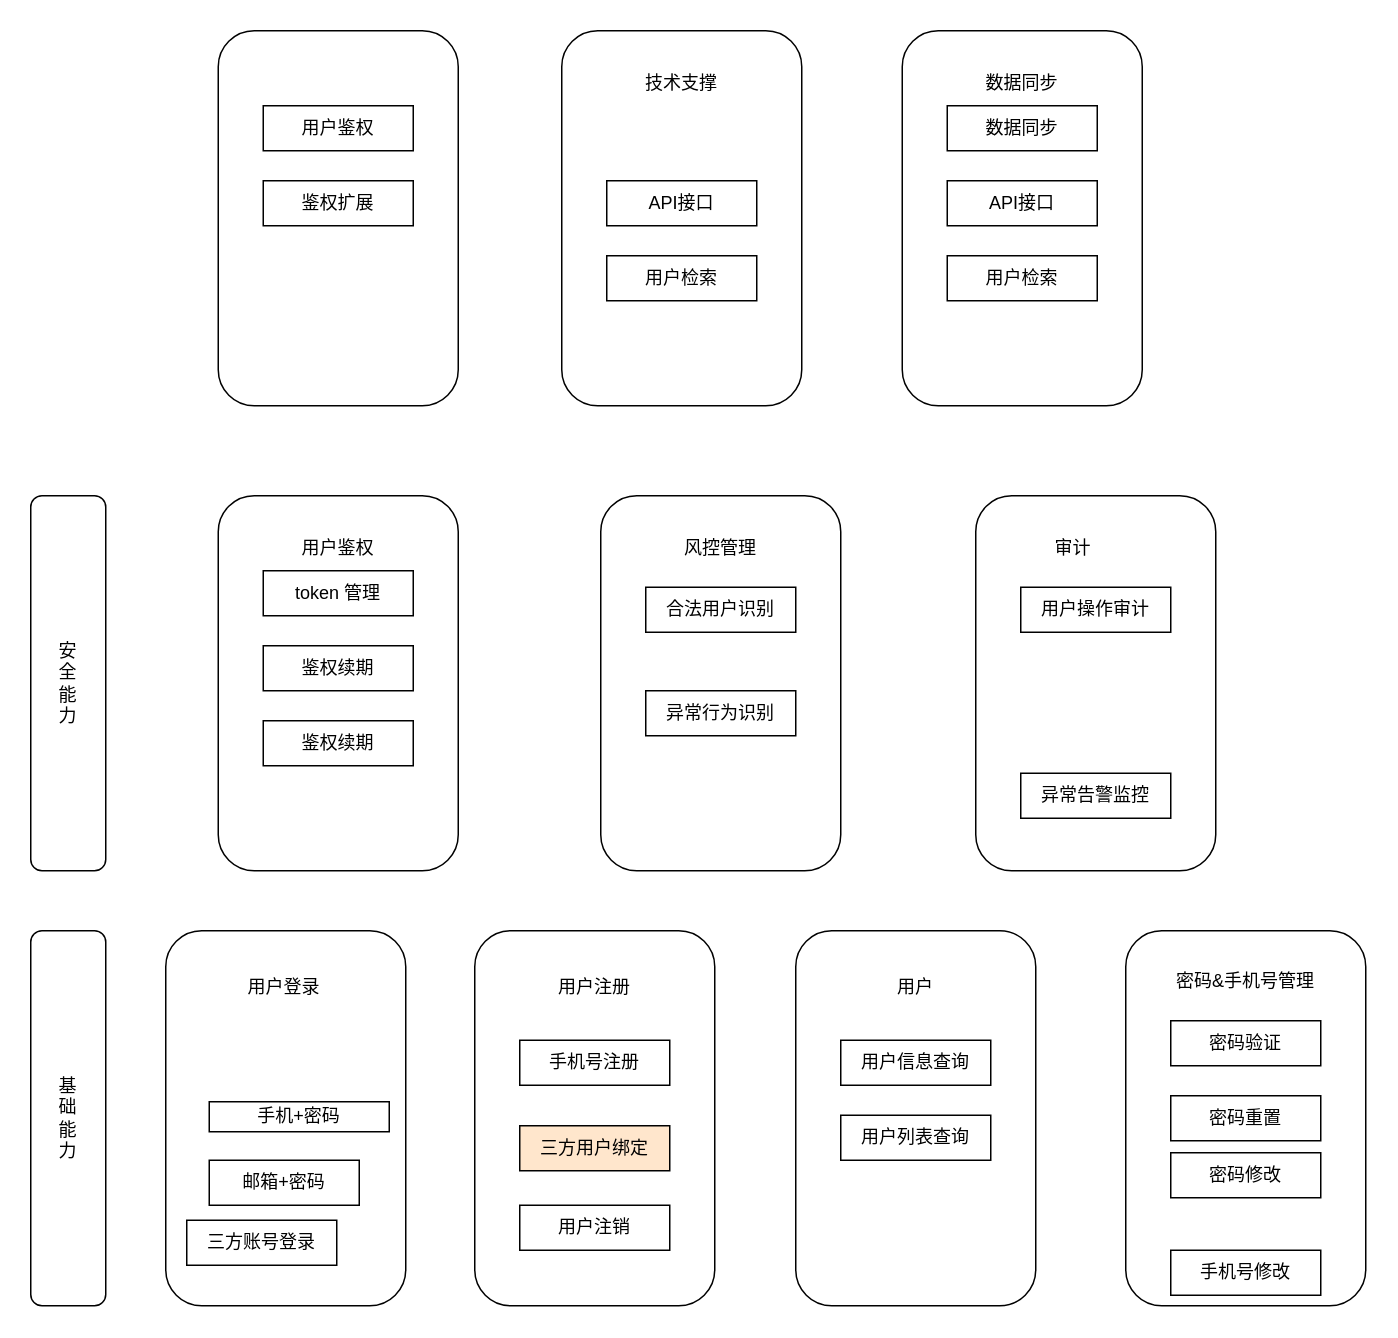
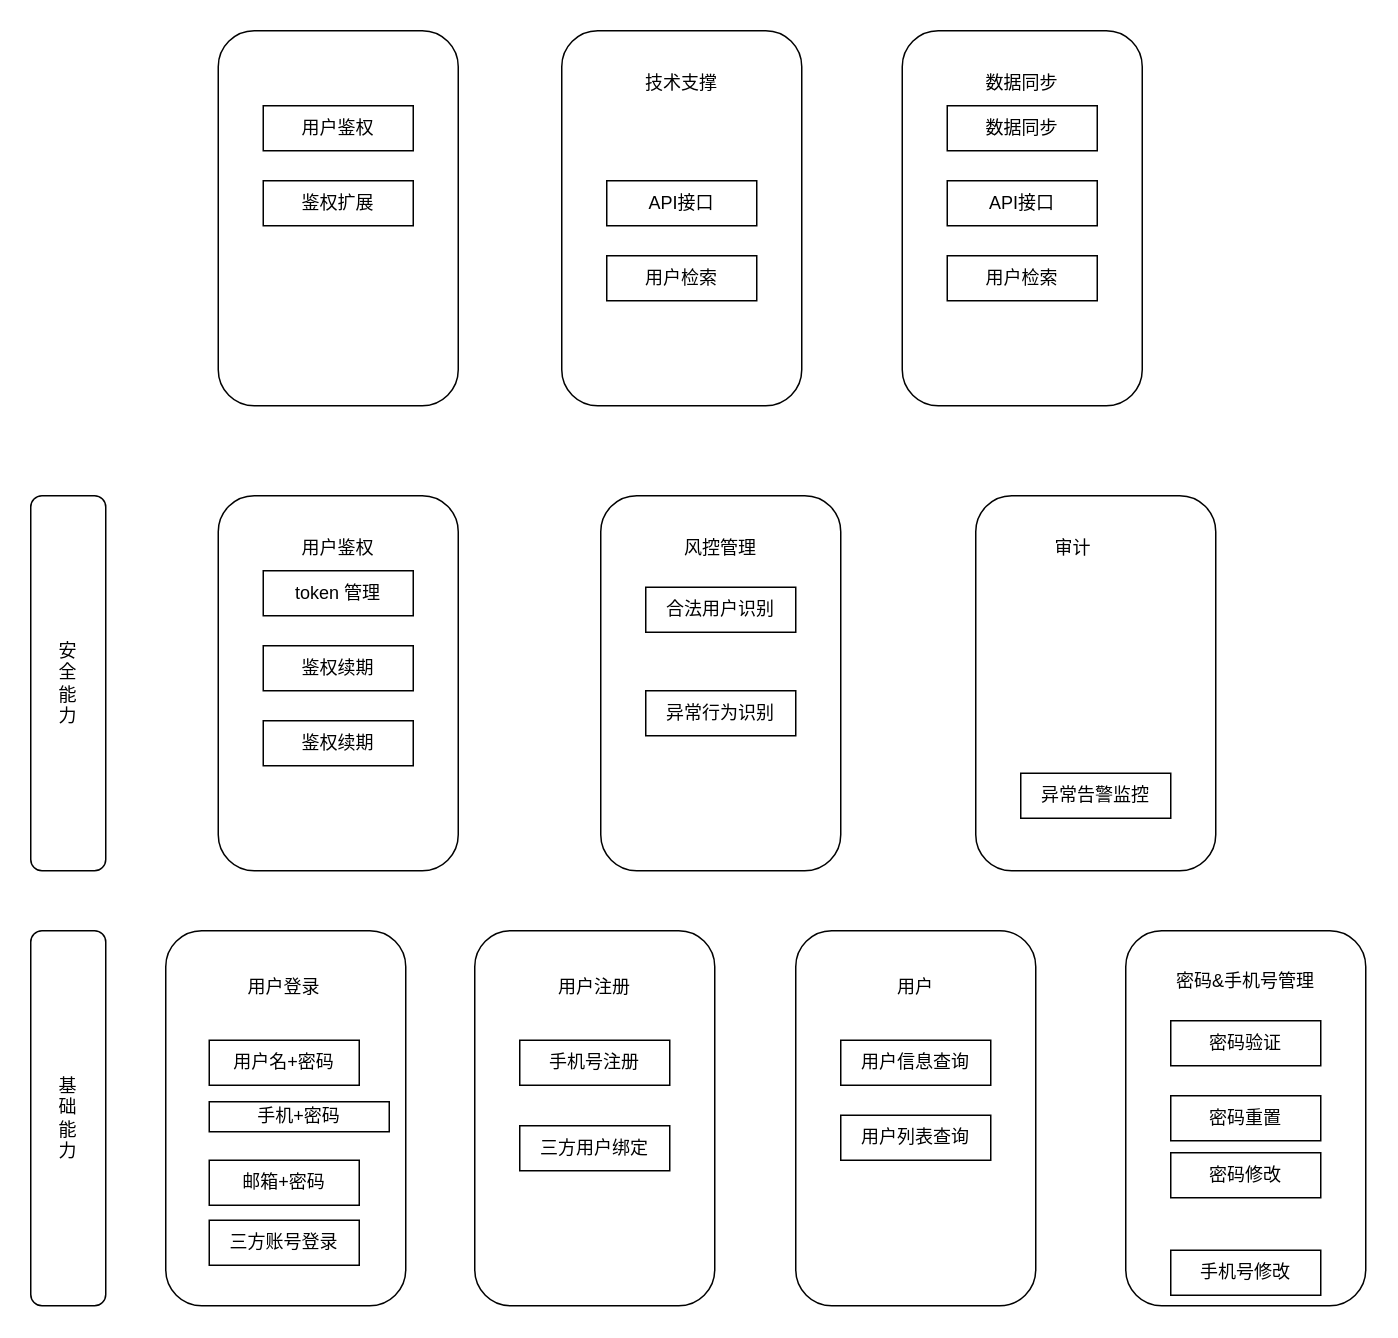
node "用户操作审计": removed
node "用户名+密码": added
node "三方用户绑定": fillcolor #ffe6cc -> #ffffff
node "用户注销": removed
node "三方账号登录": moved (262, 1243) -> (284, 1243)
